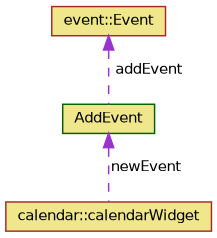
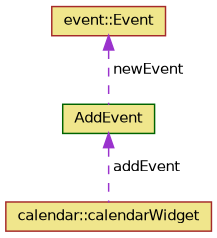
edge "AddEvent" -> "event::Event": label " addEvent" -> " newEvent"
edge "calendar::calendarWidget" -> "AddEvent": label " newEvent" -> " addEvent"
